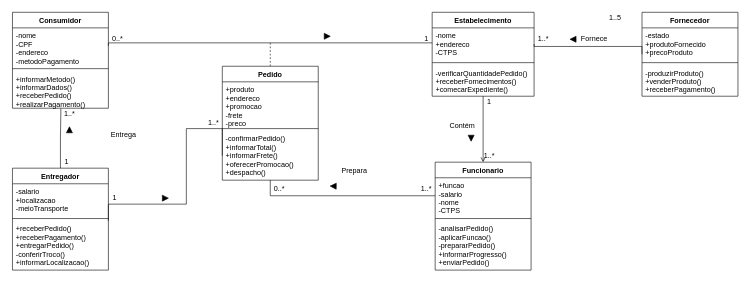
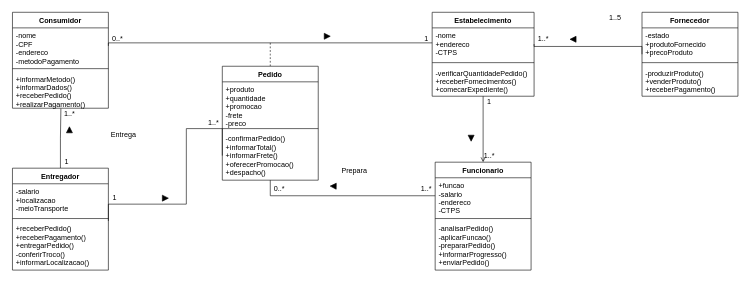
node "Fornece": removed
node "+produto +endereco +promocao -frete -preco": label "+produto +endereco +promocao -frete -preco" -> "+produto +quantidade +promocao -frete -preco"
node "Contém": removed
node "+funcao -salario -nome -CTPS": label "+funcao -salario -nome -CTPS" -> "+funcao -salario -endereco -CTPS"
